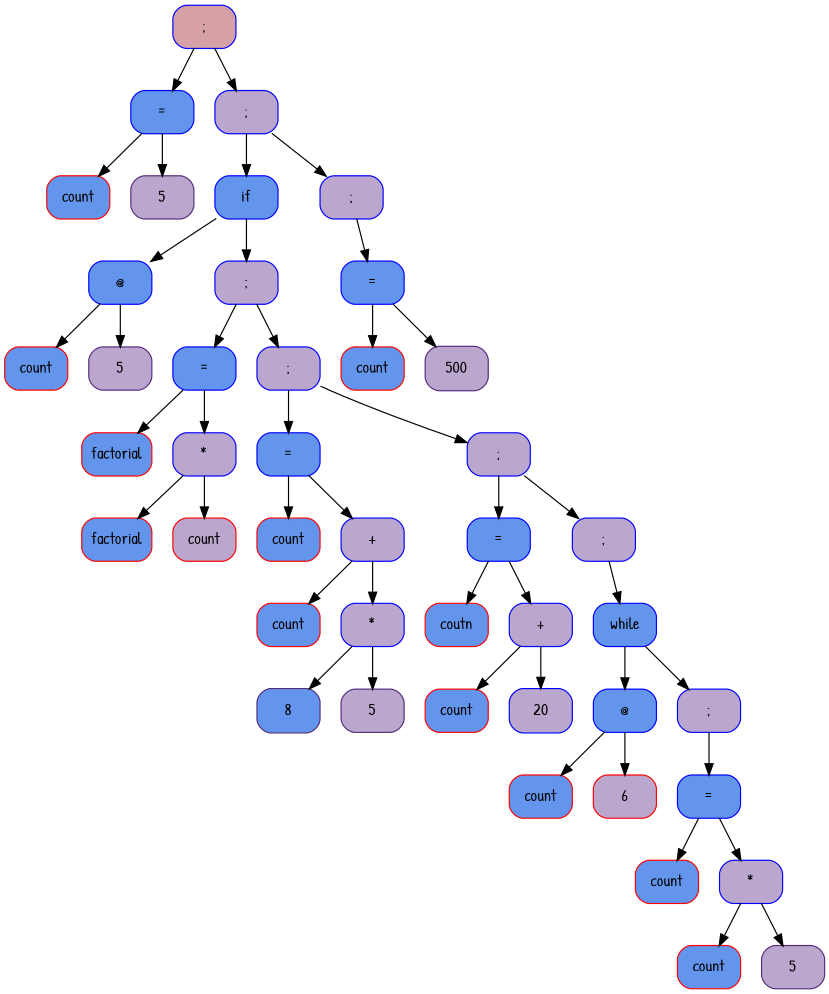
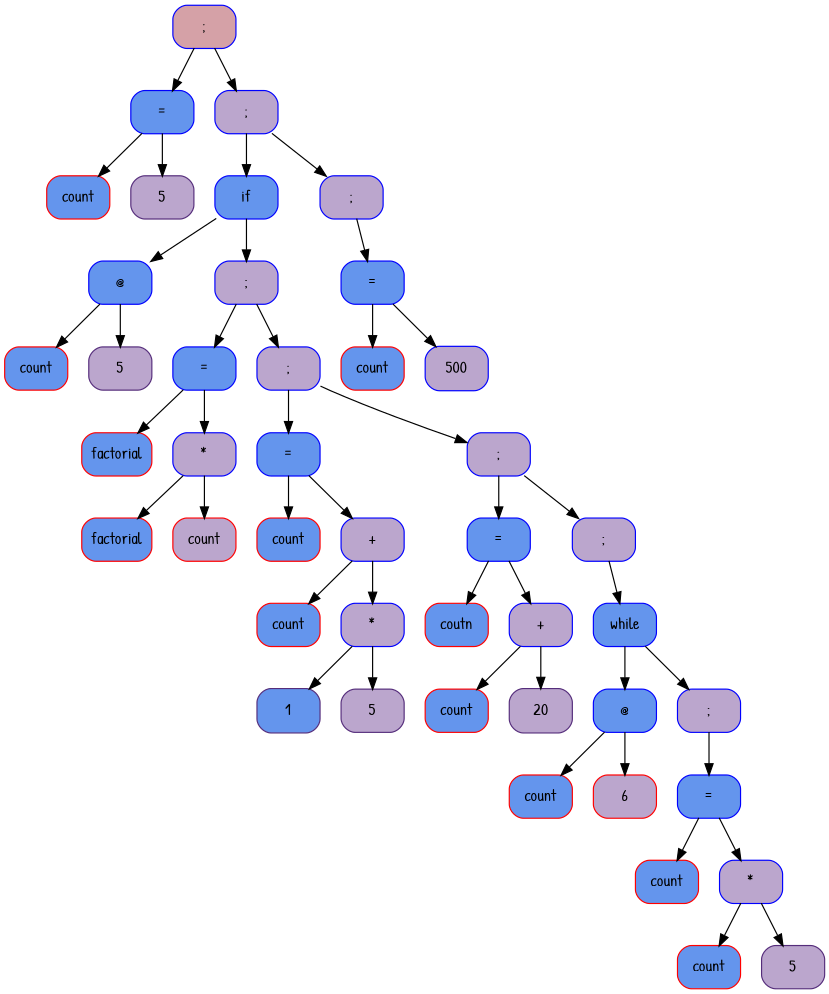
node "500": color #552d7b -> #0000ff
node "8": label "8" -> "1"
node "20": color #0000ff -> #552d7b
